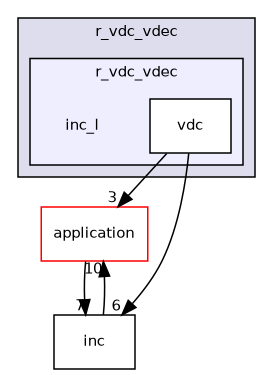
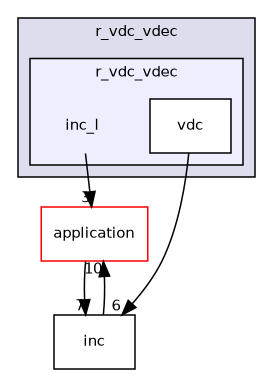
edge "vdc" -> "application": now "inc_l" -> "application"
